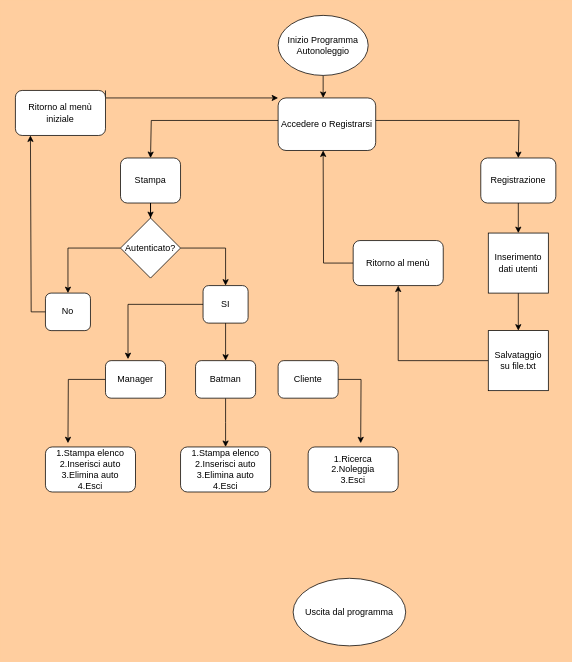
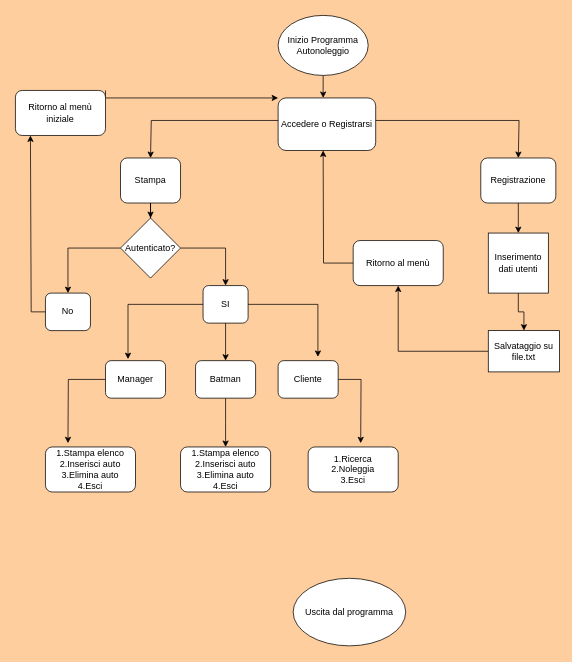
edge "SI" -> "Cliente": added
node "Salvataggio su file.txt": size 60x60 -> 71x41
